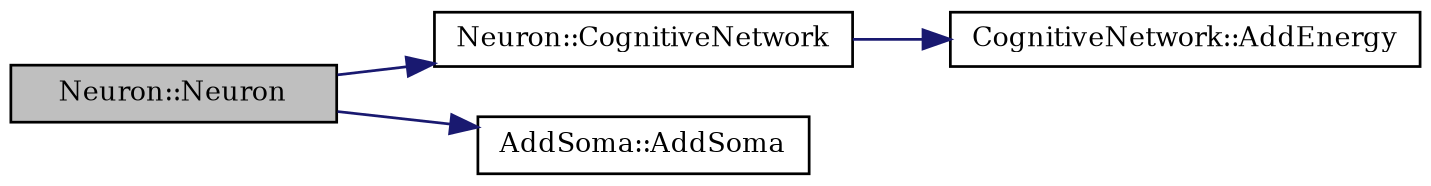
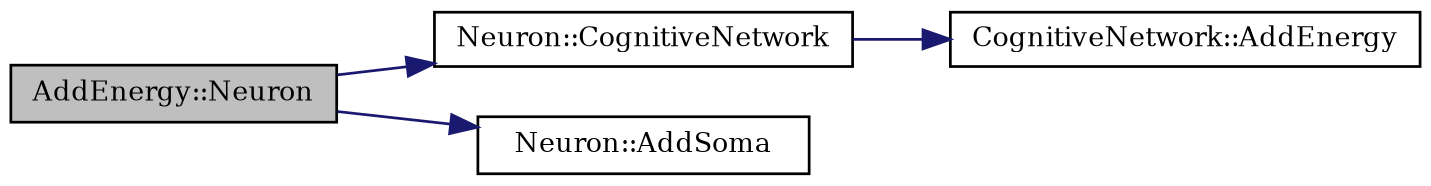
node "Neuron::Neuron": label "Neuron::Neuron" -> "AddEnergy::Neuron"
node "AddSoma::AddSoma": label "AddSoma::AddSoma" -> "Neuron::AddSoma"
